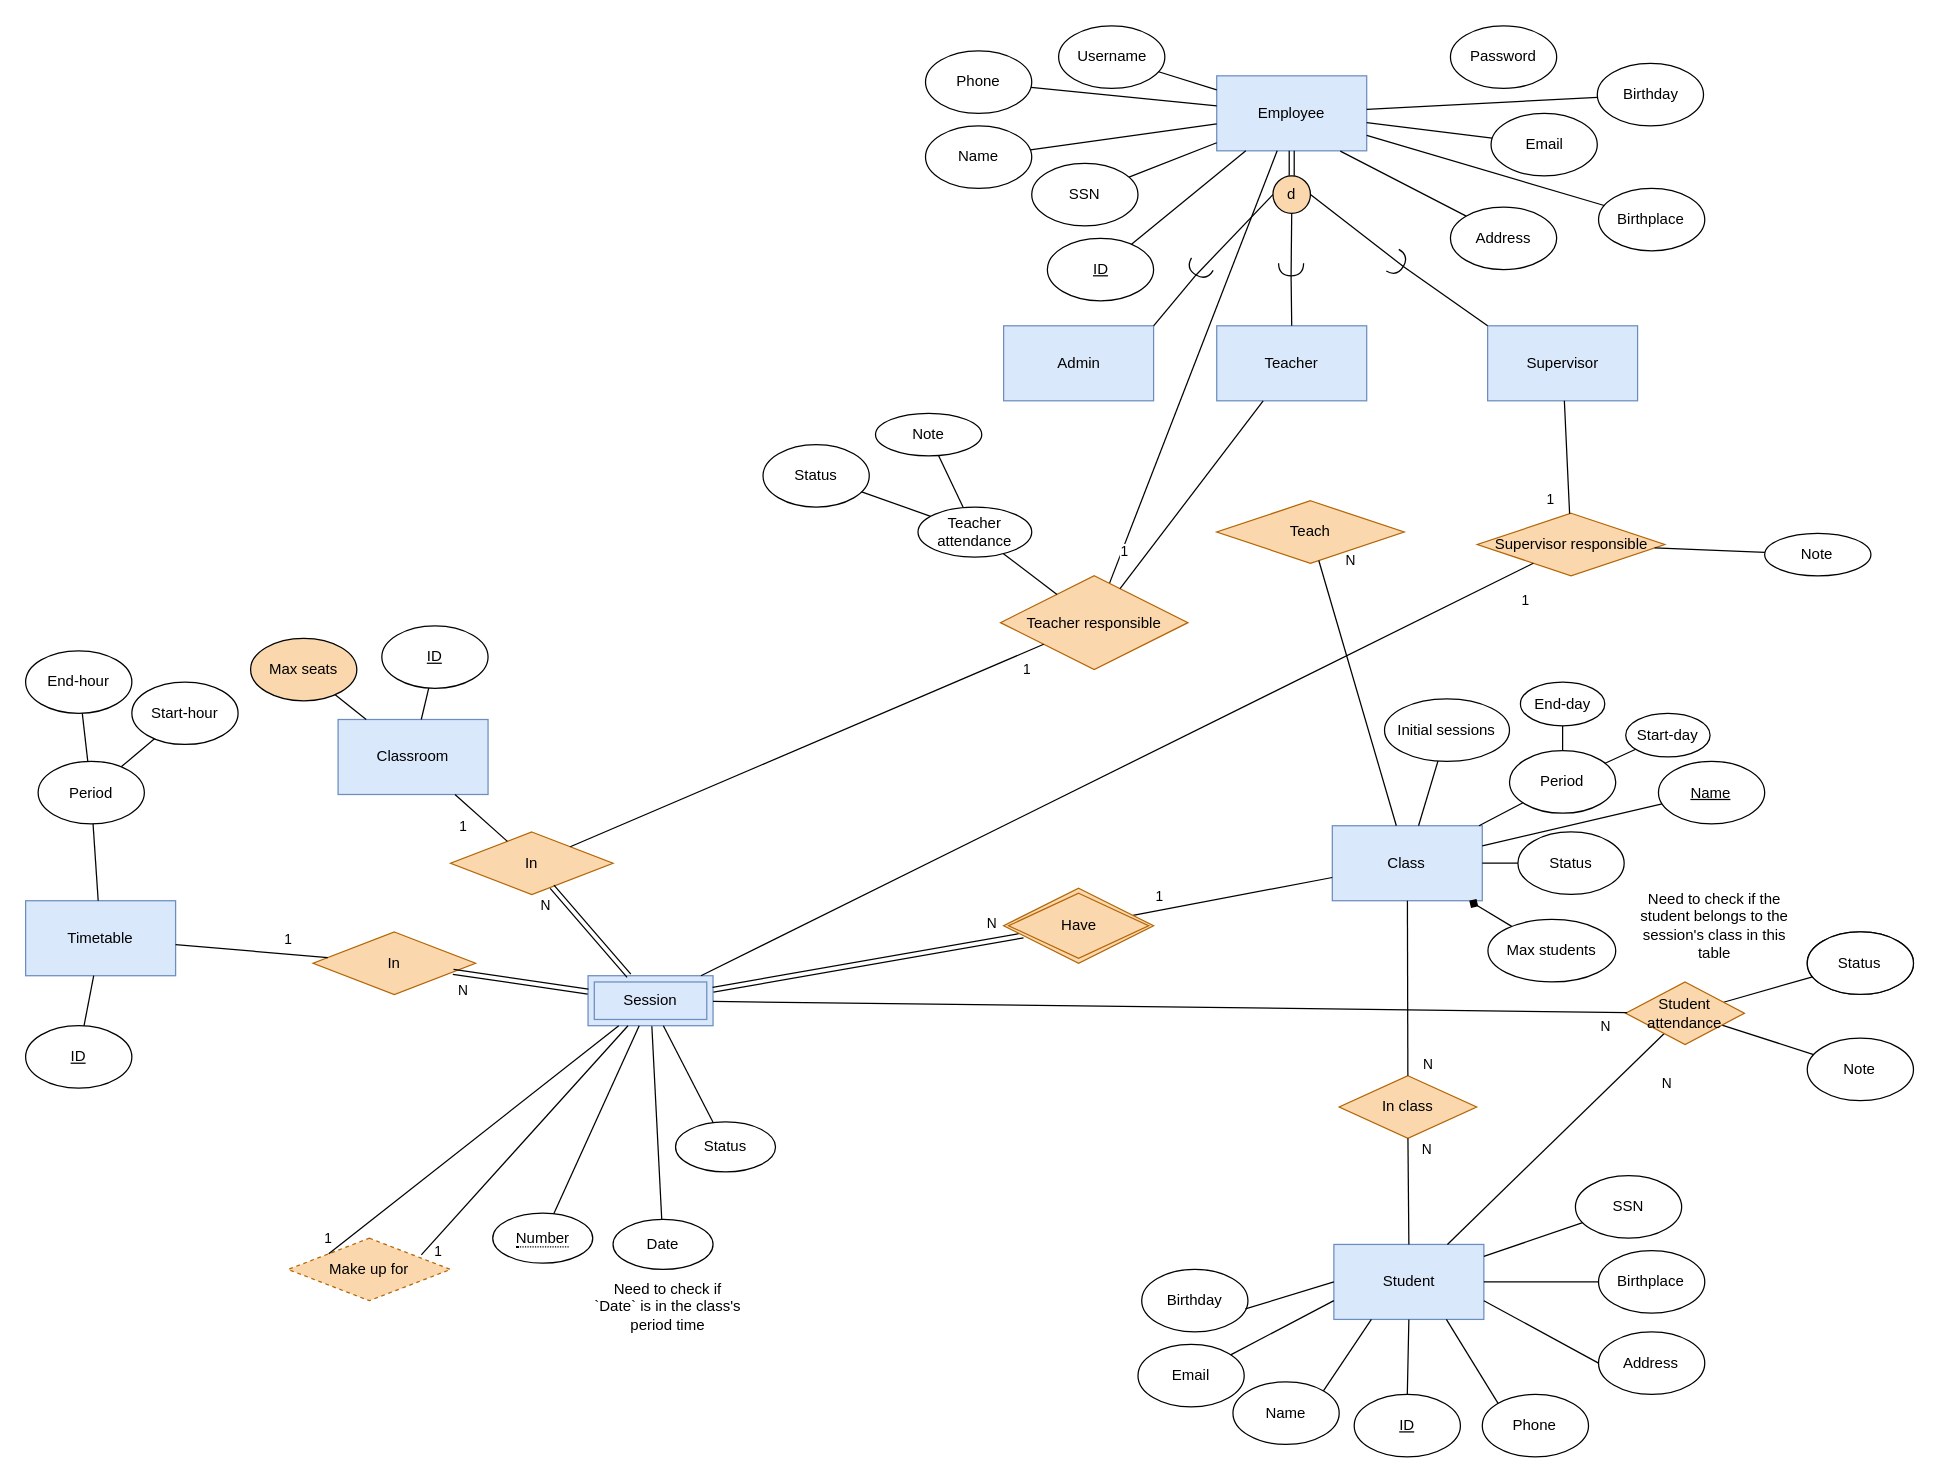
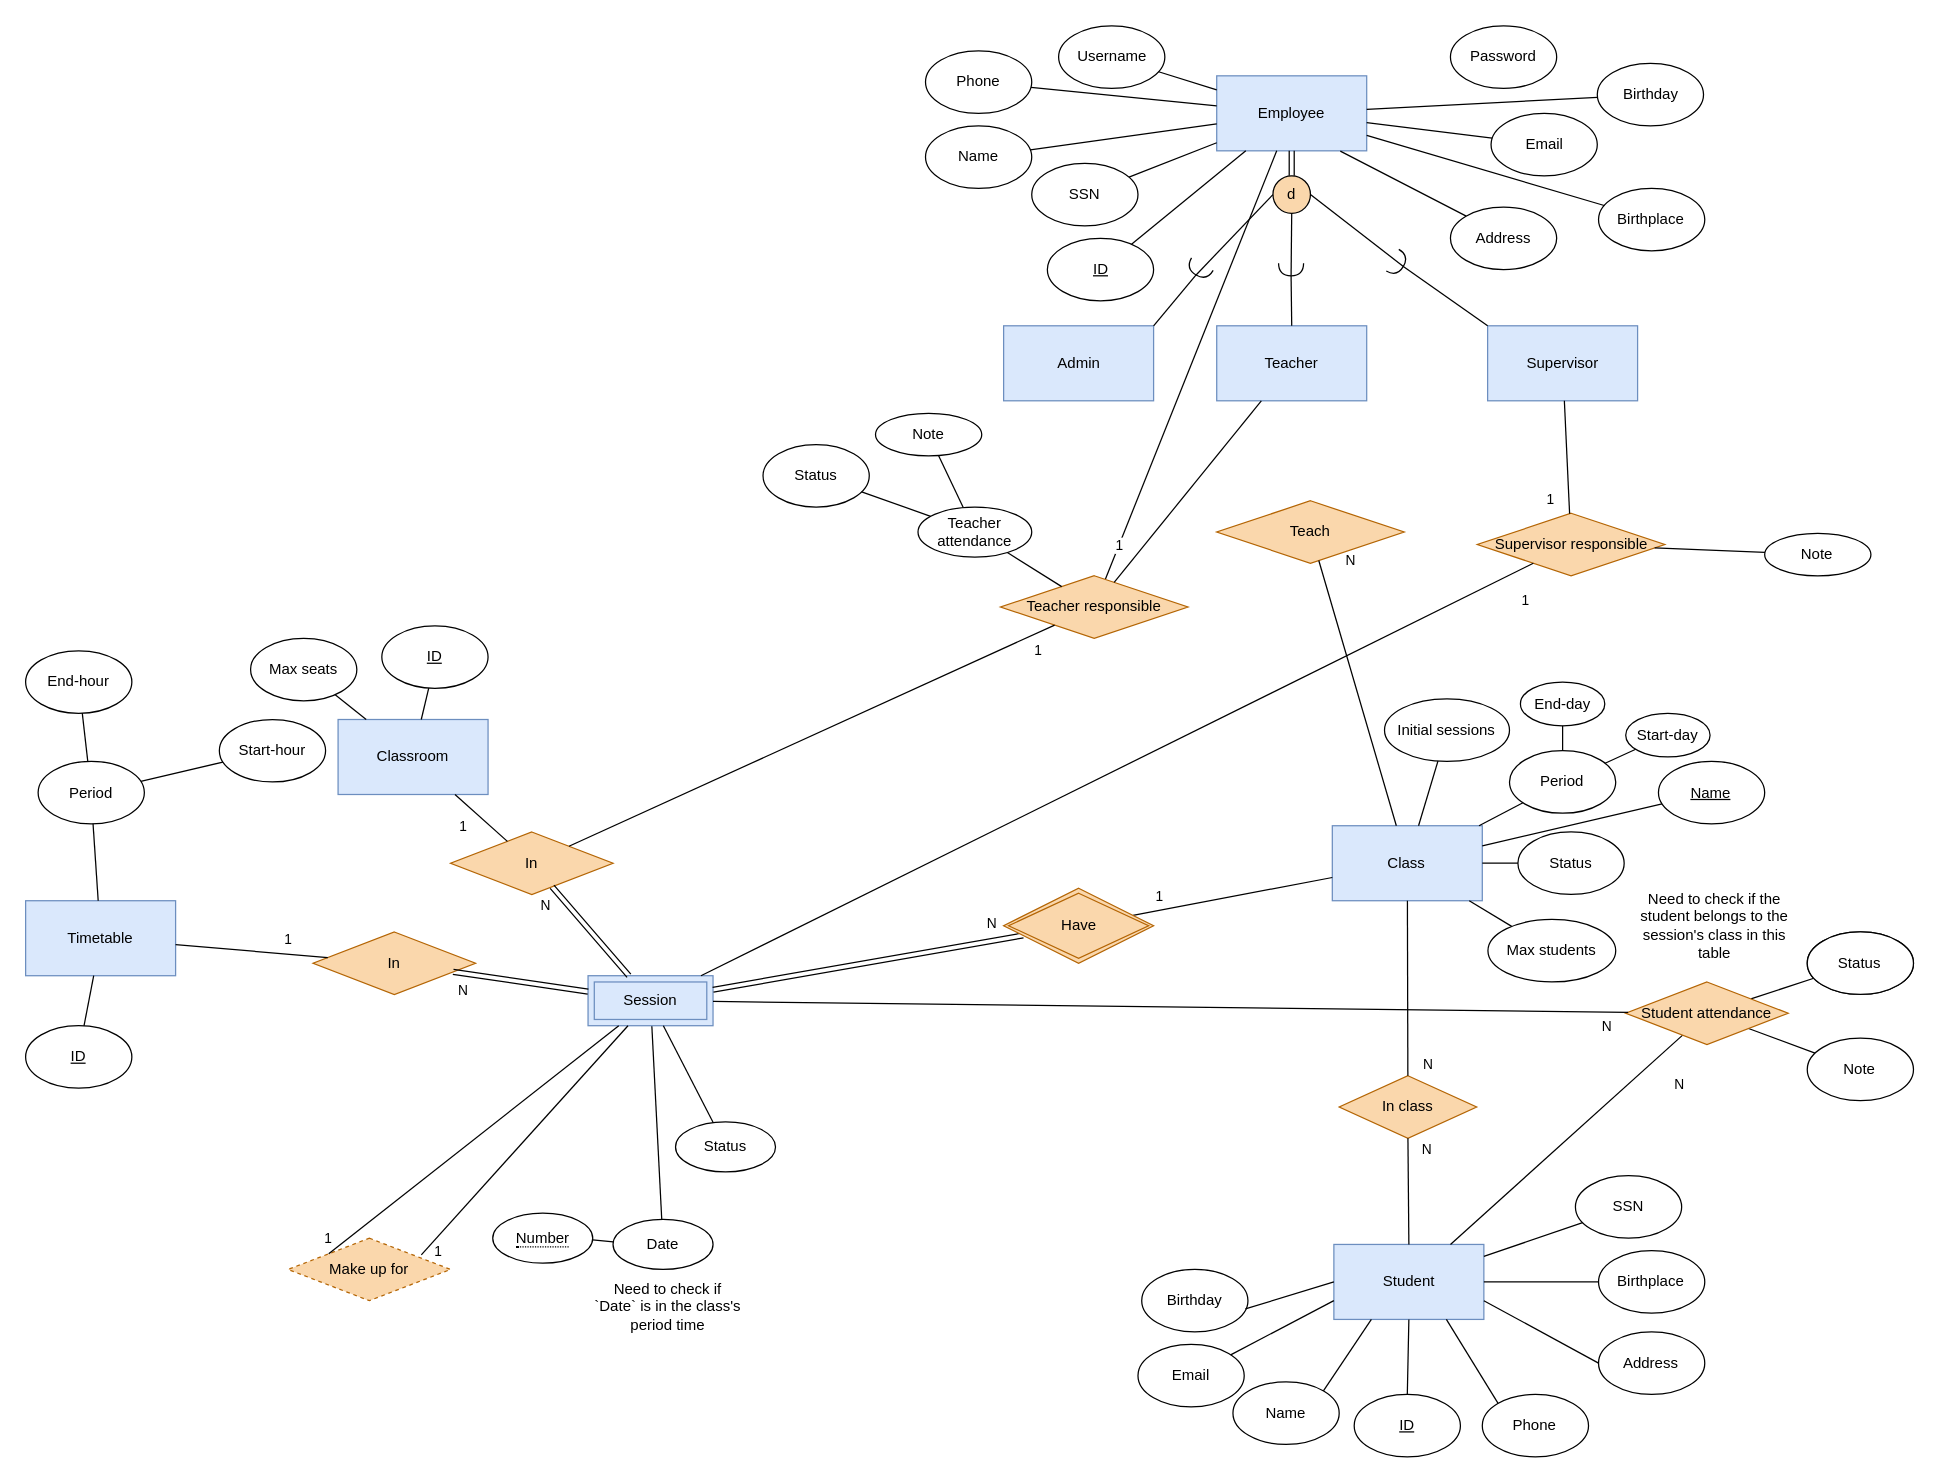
node "Teacher responsible": size 188x94 -> 188x63
node "Max seats": fillcolor #fad7ac -> #ffffff
node "Start-hour": moved (185, 713) -> (273, 751)
edge "Max students" -> "Class": arrowhead diamond -> none
node "Student attendance": size 119x63 -> 163x63
edge "Session" -- "Number": now "Date" -- "Number"
